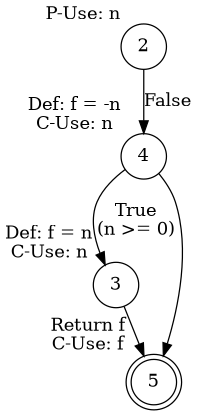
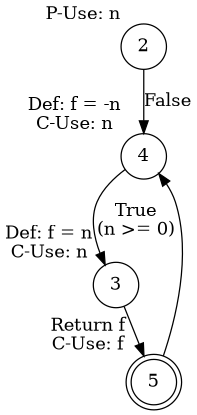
edge "4 Def: f = -n C-Use: n" -> "5 Return f C-Use: f": reversed
